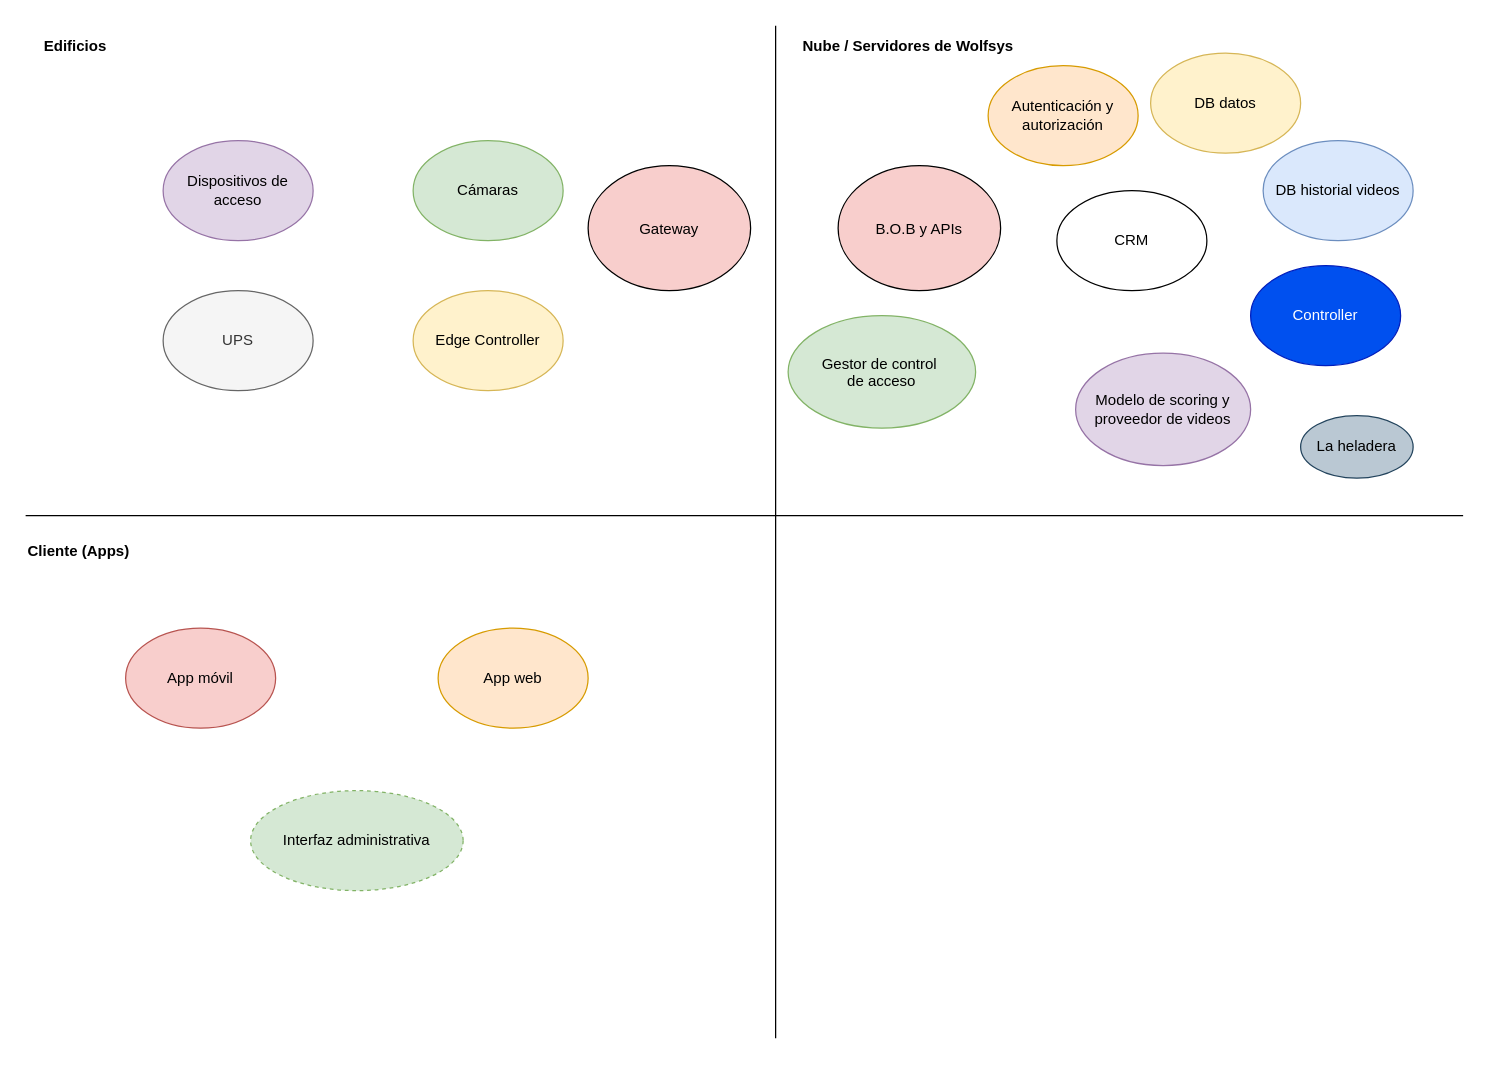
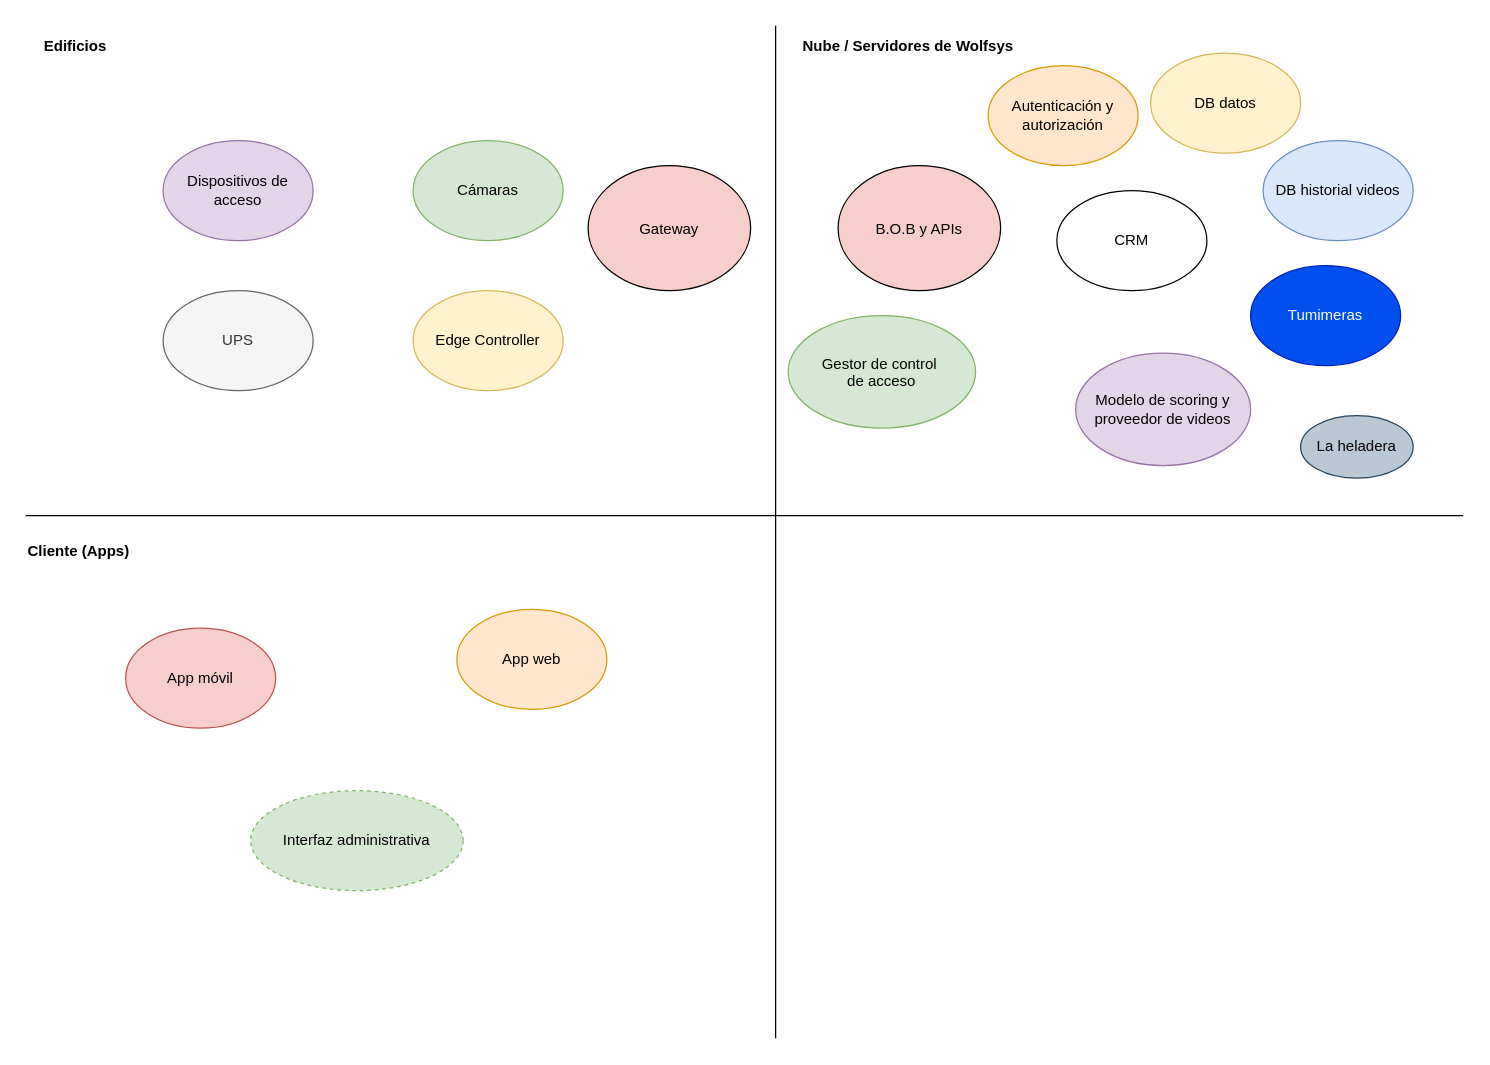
node "Controller": label "Controller" -> "Tumimeras"
node "App web": moved (513, 678) -> (532, 659)
